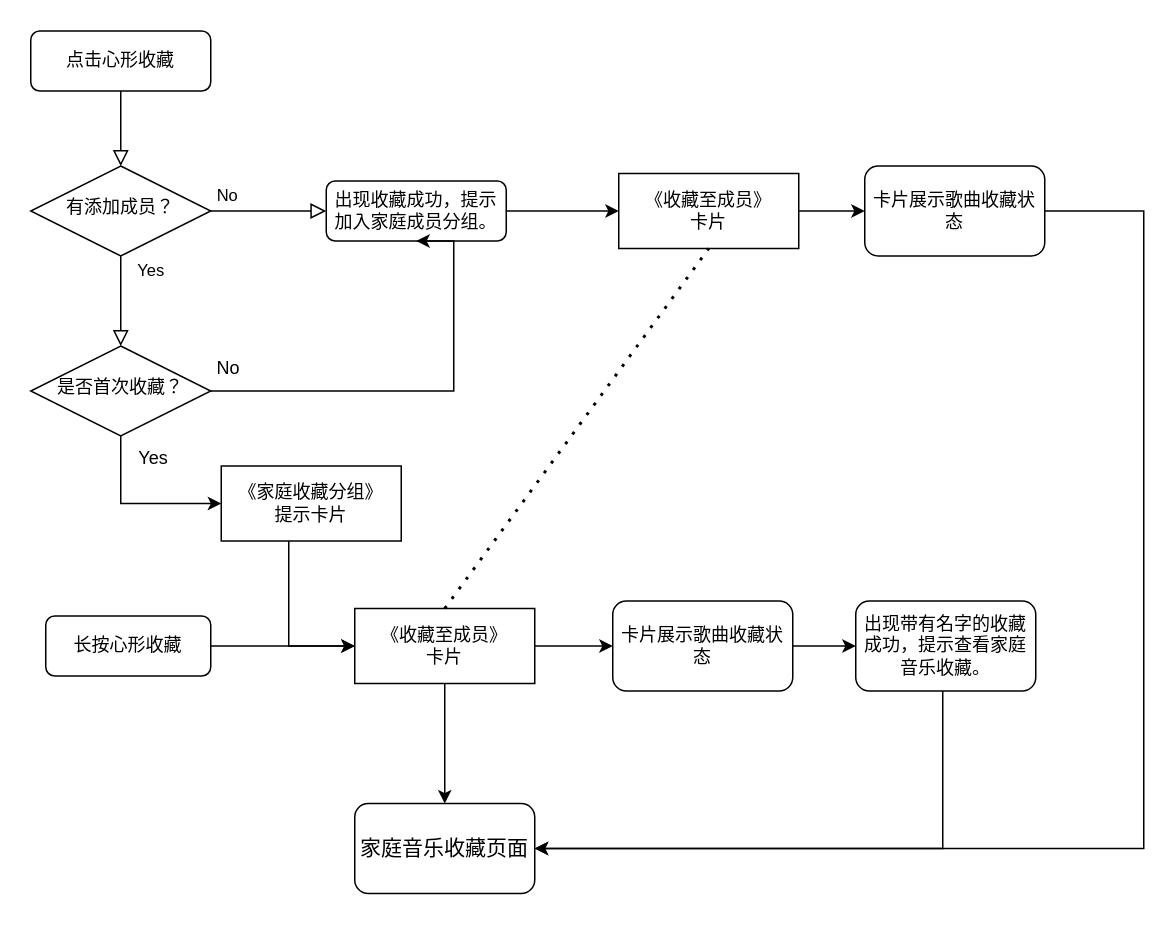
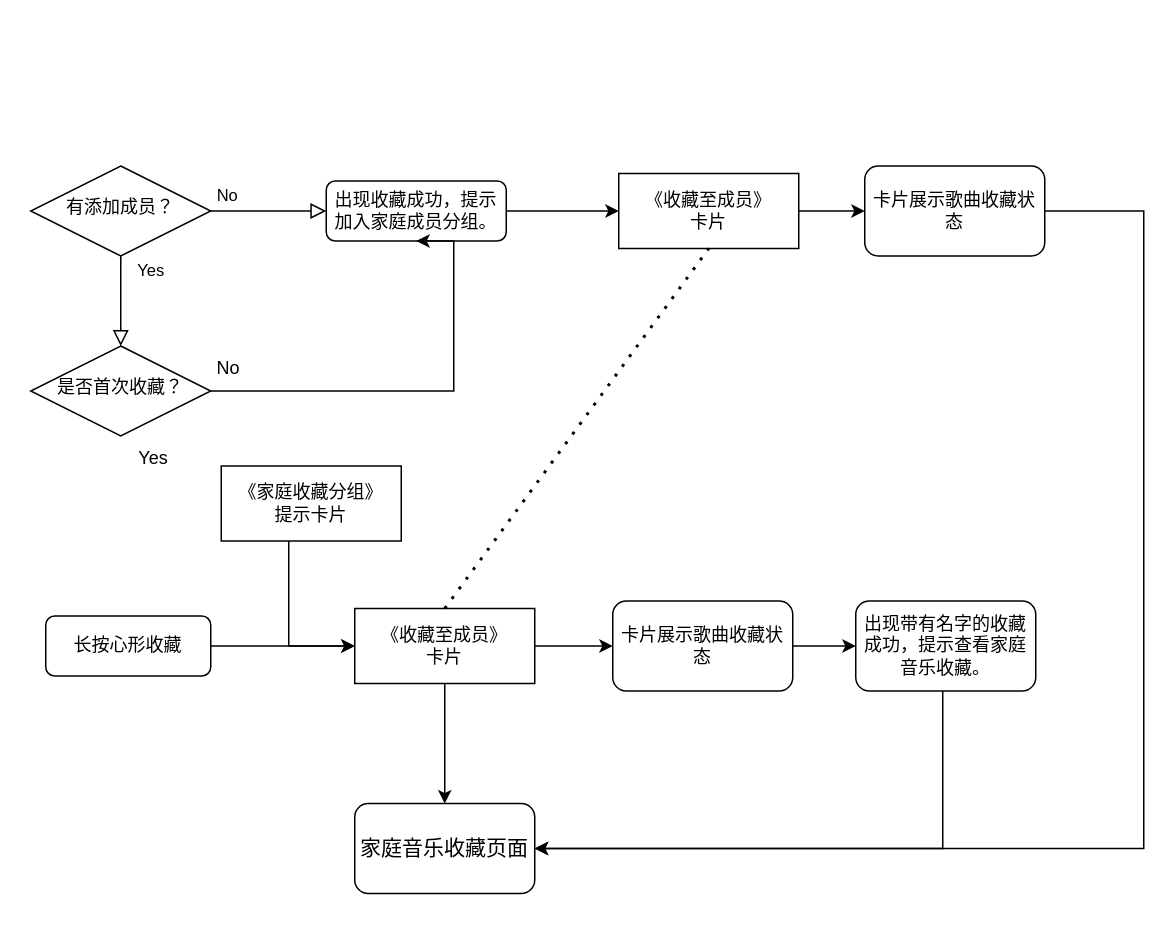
node "点击心形收藏": removed
edge "点击心形收藏" -> "有添加成员？": removed
edge "是否首次收藏？" -> "《家庭收藏分组》 提示卡片": removed
